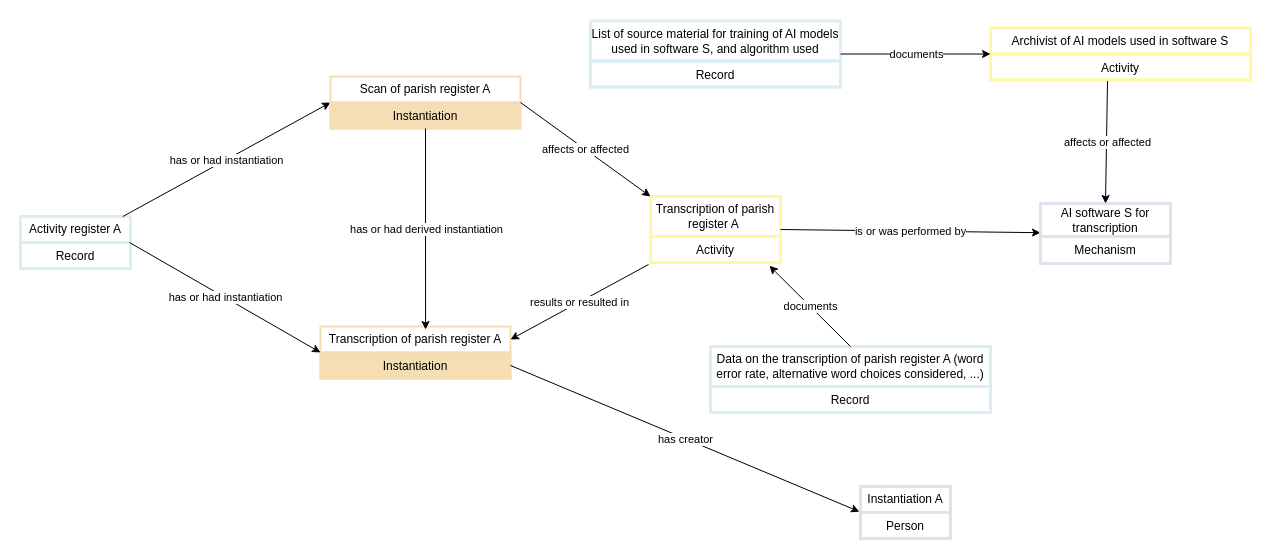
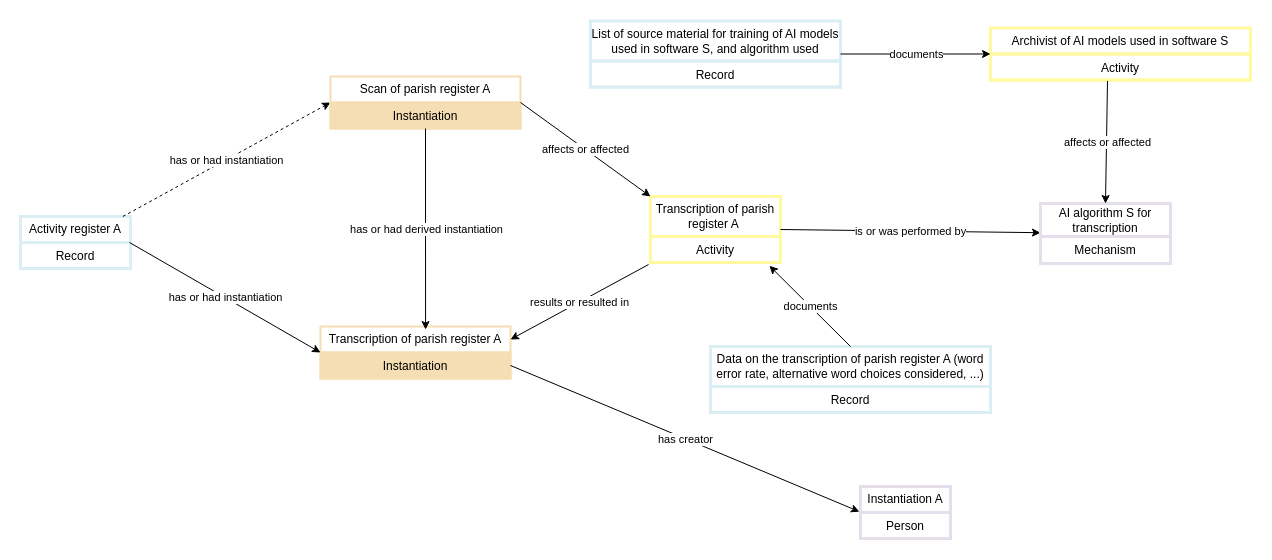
edge "Activity register A" -> "Scan of parish register A": style solid -> dashed
node "AI software S for transcription": label "AI software S for transcription" -> "AI algorithm S for transcription"
